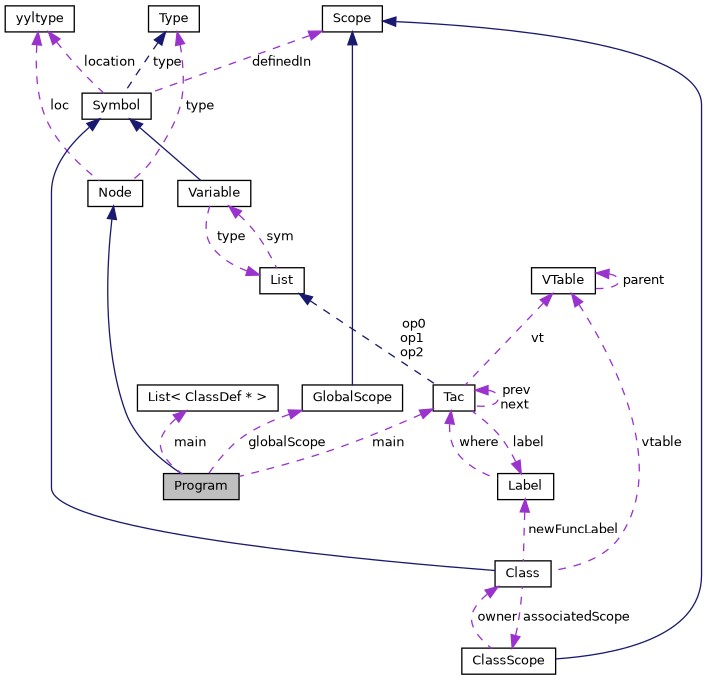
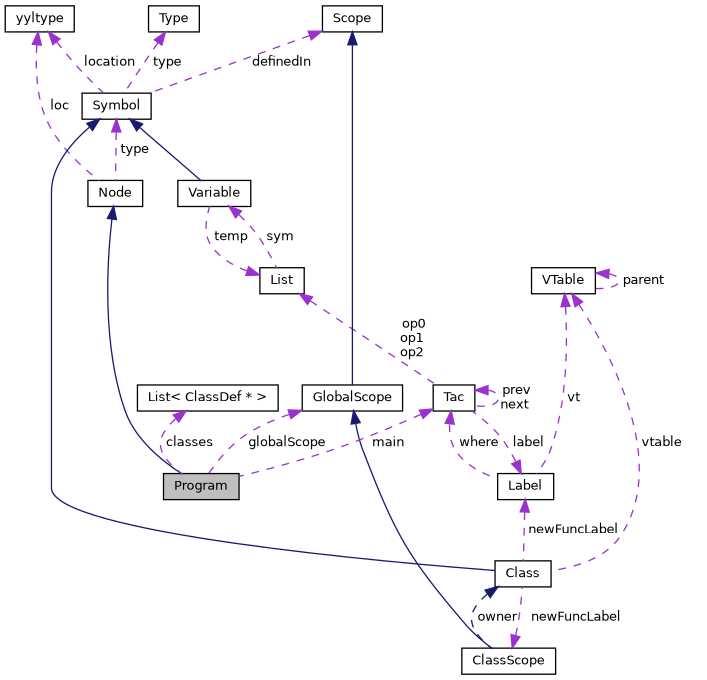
edge "Symbol" -> "Type": color midnightblue -> darkorchid3
edge "Node" -> "Type": now "Node" -> "Symbol"
edge "Variable" -> "List": label " type" -> " temp"
edge "ClassScope" -> "Scope": now "ClassScope" -> "GlobalScope"
edge "Tac" -> "List": color midnightblue -> darkorchid3
edge "Tac" -> "VTable": now "Label" -> "VTable"
edge "Program" -> "List< ClassDef * >": label " main" -> " classes"
edge "Class" -> "ClassScope": label " associatedScope" -> " newFuncLabel"
edge "ClassScope" -> "Class": color darkorchid3 -> midnightblue
